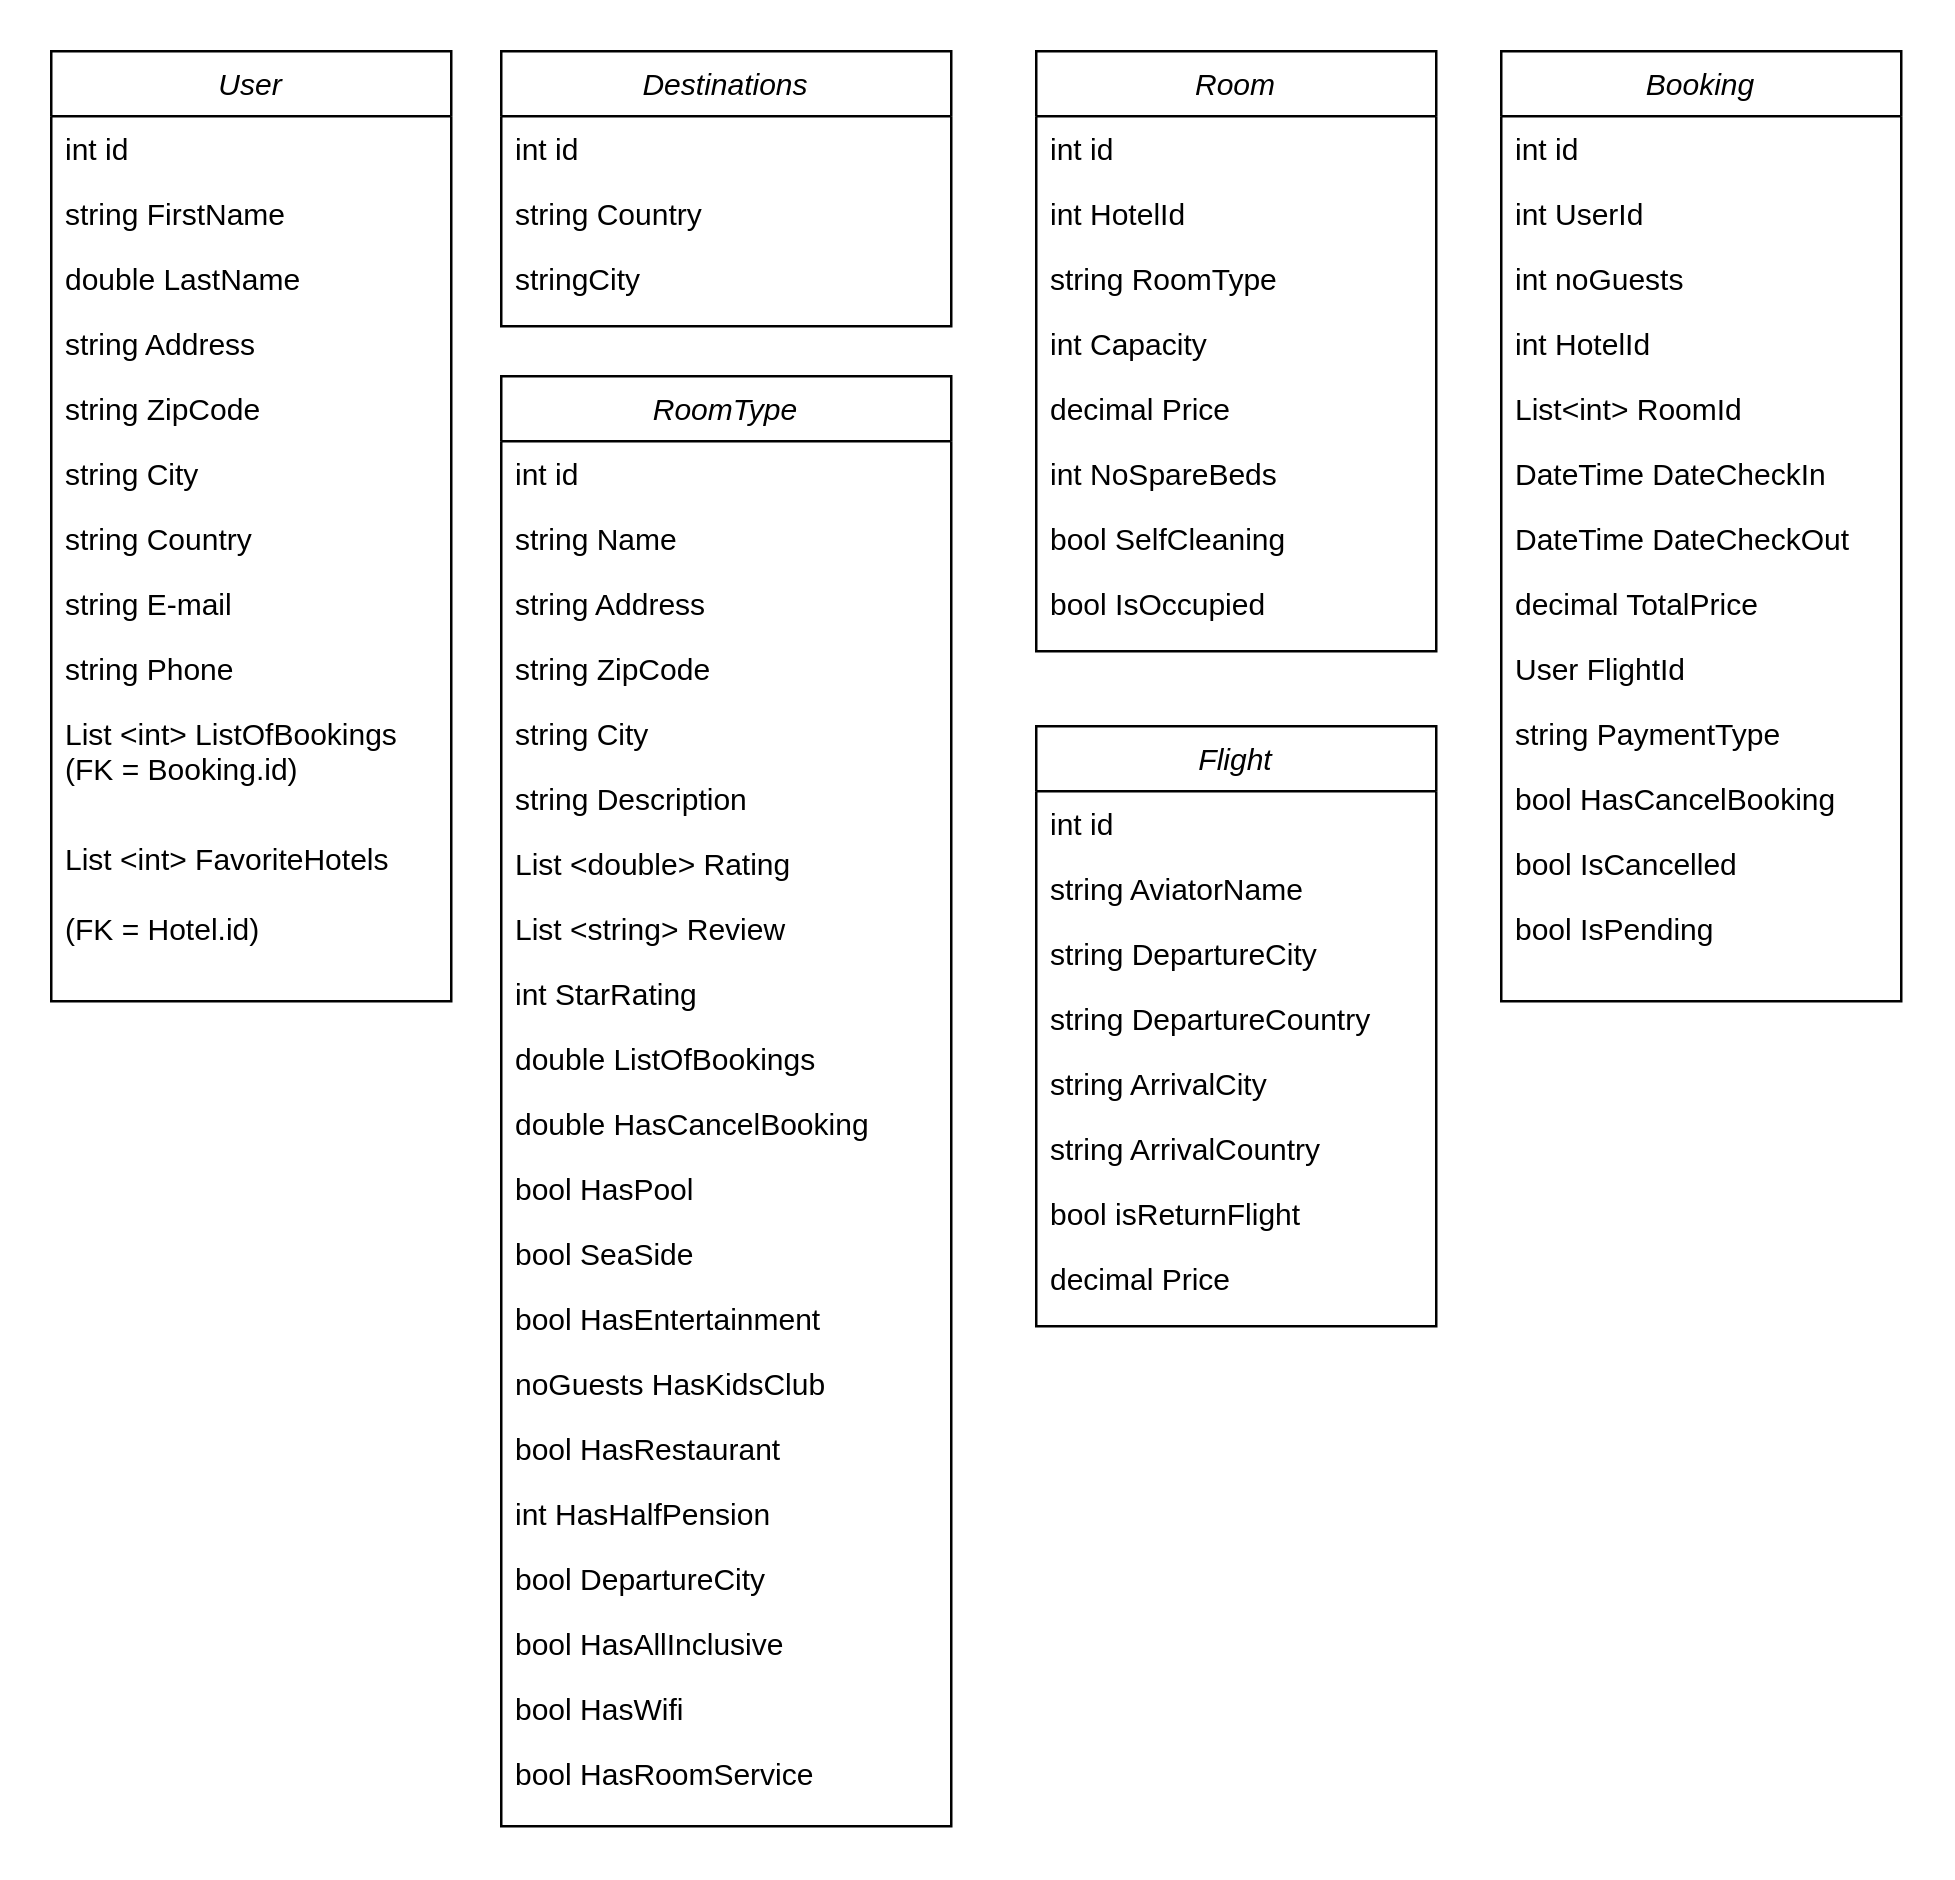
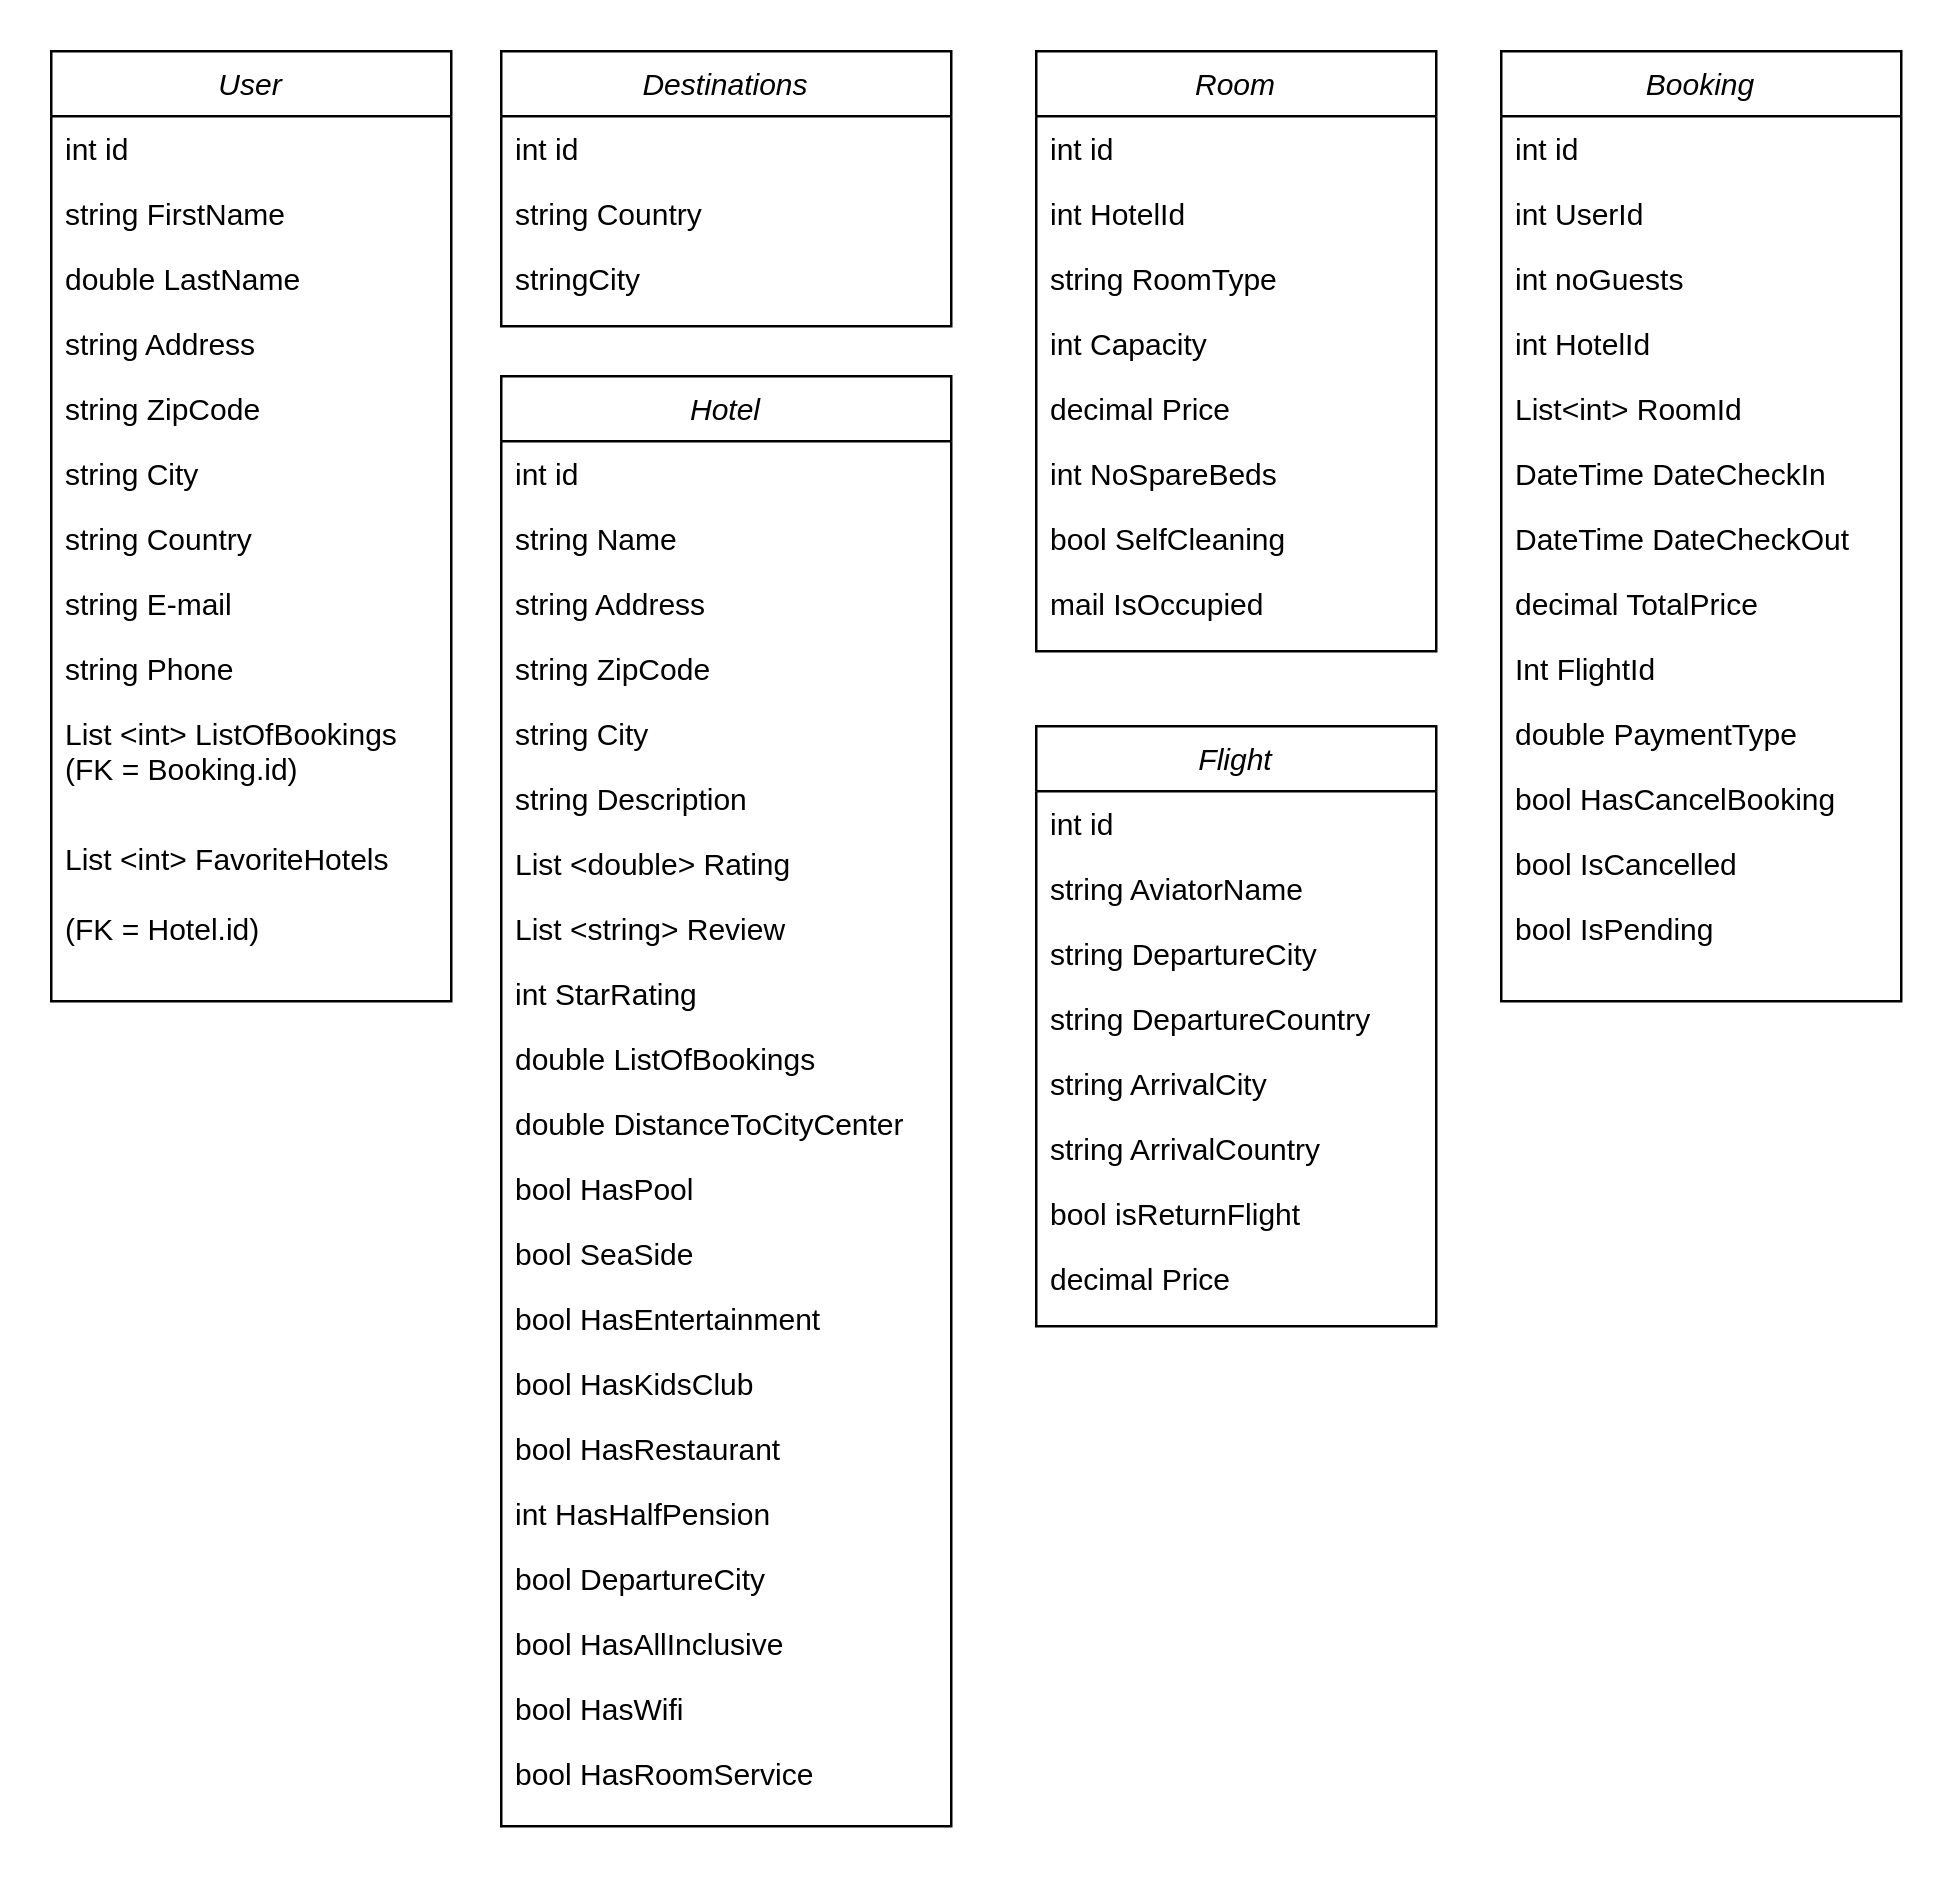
node "RoomType": label "RoomType" -> "Hotel"
node "bool IsOccupied": label "bool IsOccupied" -> "mail IsOccupied"
node "User FlightId": label "User FlightId" -> "Int FlightId"
node "string PaymentType": label "string PaymentType" -> "double PaymentType"
node "double HasCancelBooking": label "double HasCancelBooking" -> "double DistanceToCityCenter"
node "noGuests HasKidsClub": label "noGuests HasKidsClub" -> "bool HasKidsClub"
